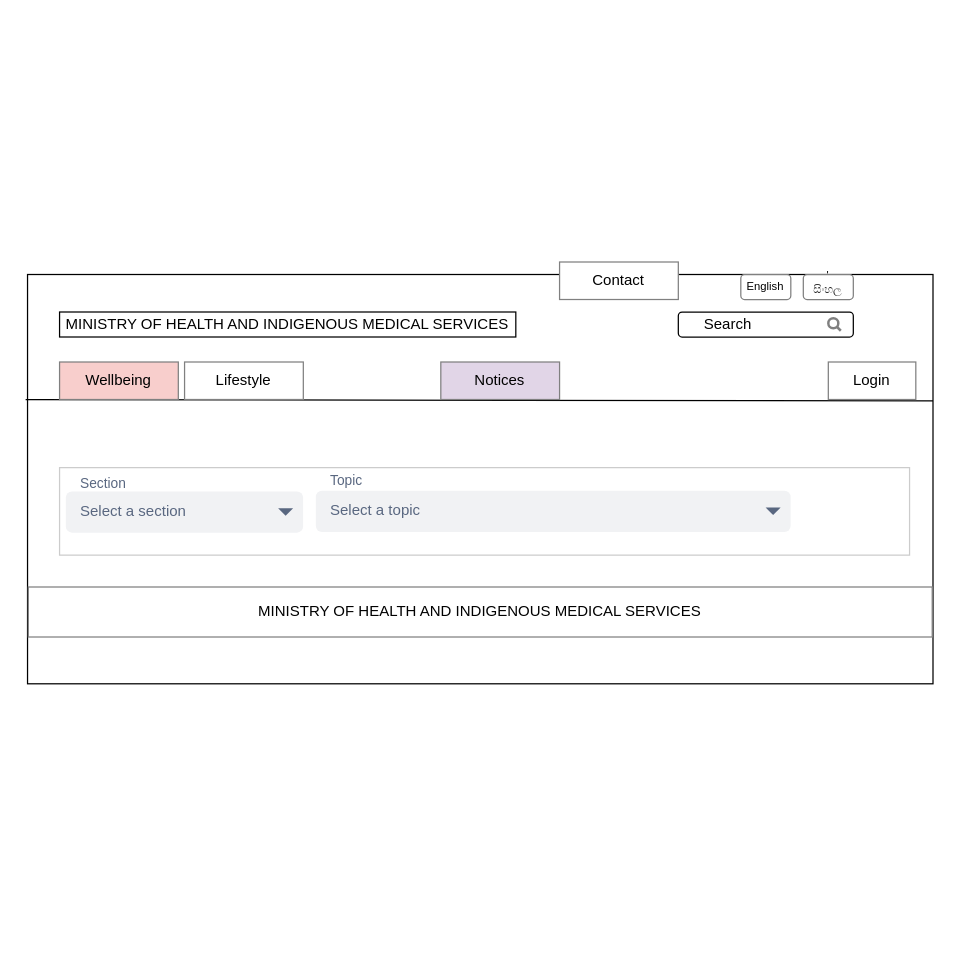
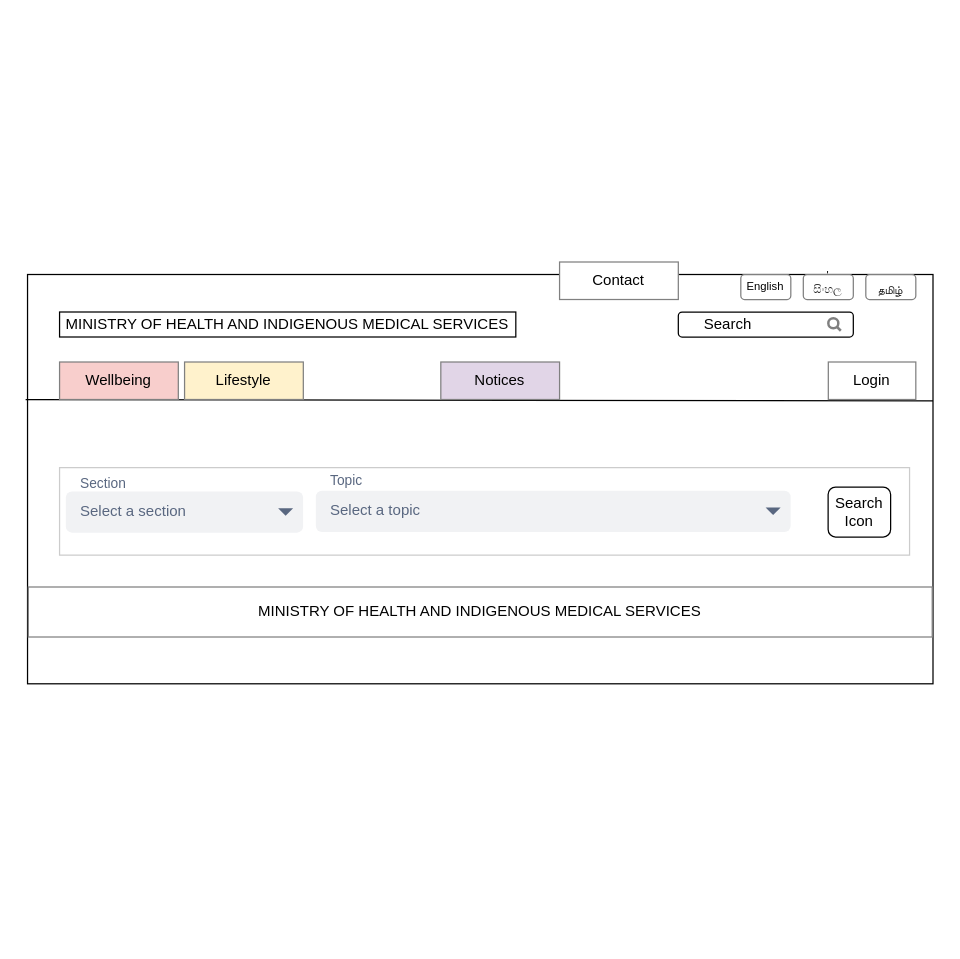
node "தமிழ்": added
node "Lifestyle": fillcolor #ffffff -> #fff2cc
node "Search Icon": added
